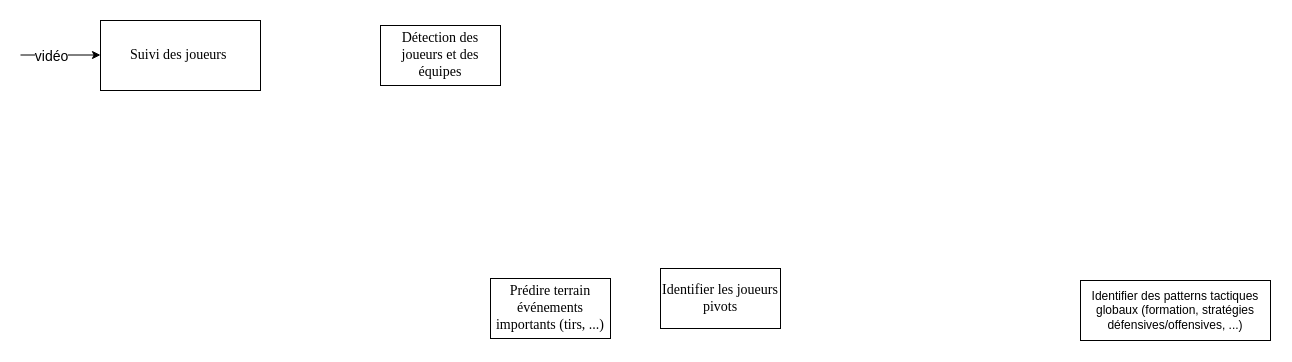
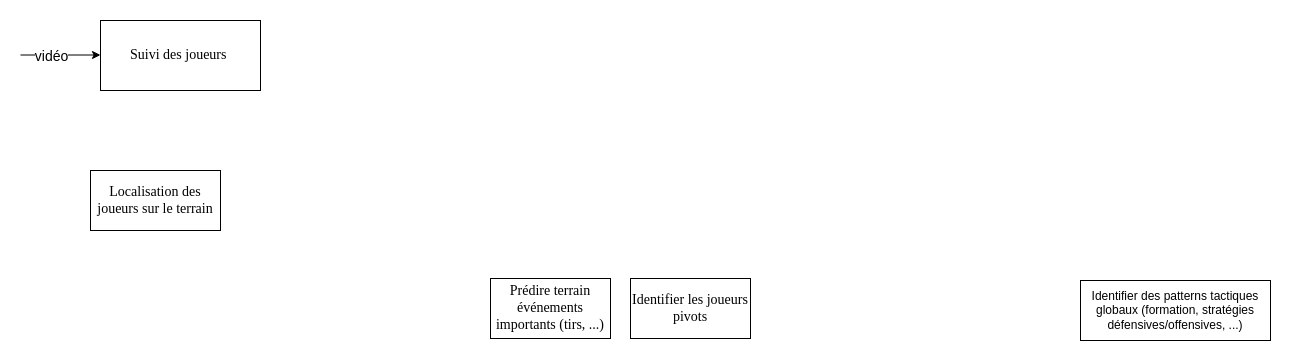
node "Détection des joueurs et des équipes": removed
node "Localisation des joueurs sur le terrain": added
node "Identifier les joueurs pivots": moved (721, 299) -> (691, 309)
